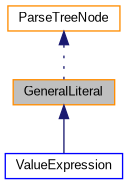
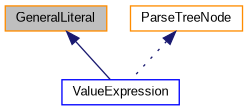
edge "GeneralLiteral" -> "ParseTreeNode": now "ValueExpression" -> "ParseTreeNode"
